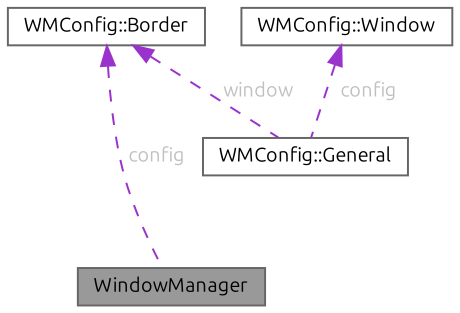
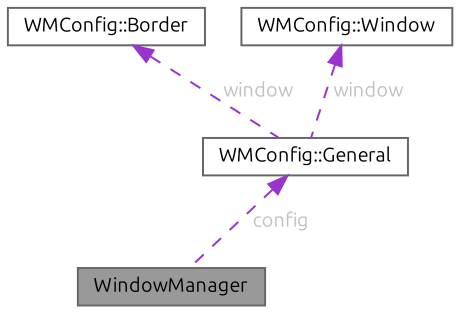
edge "WMConfig::General" -> "WMConfig::Window": label " config" -> " window"
edge "WindowManager" -> "WMConfig::Border": now "WindowManager" -> "WMConfig::General"
